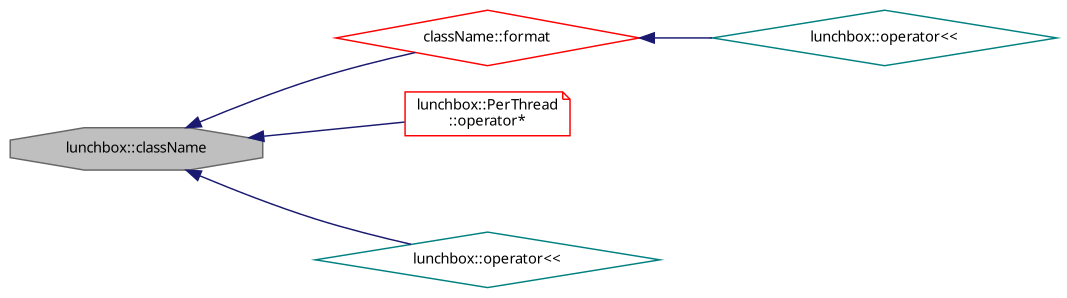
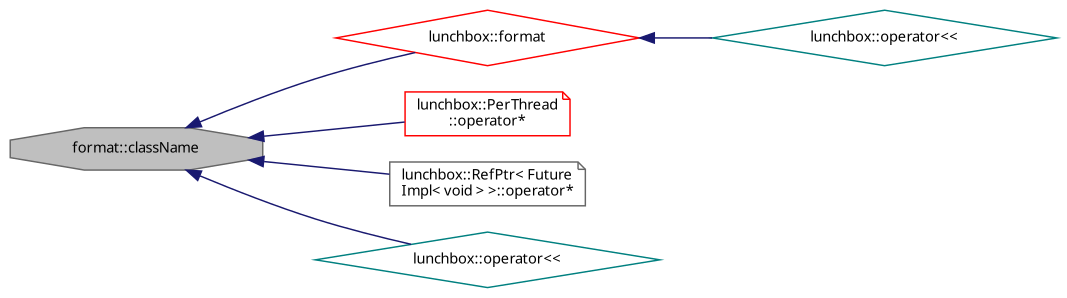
node "className::format": label "className::format" -> "lunchbox::format"
node "lunchbox::className": label "lunchbox::className" -> "format::className"
node "lunchbox::RefPtr< Future Impl< void > >::operator*": added
